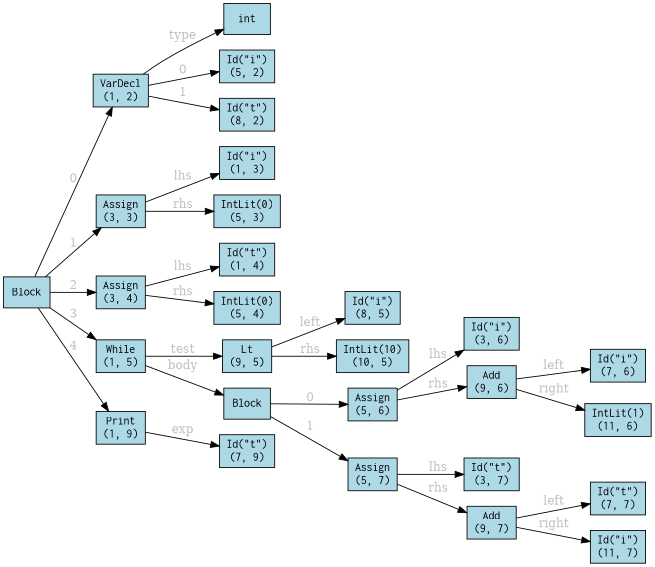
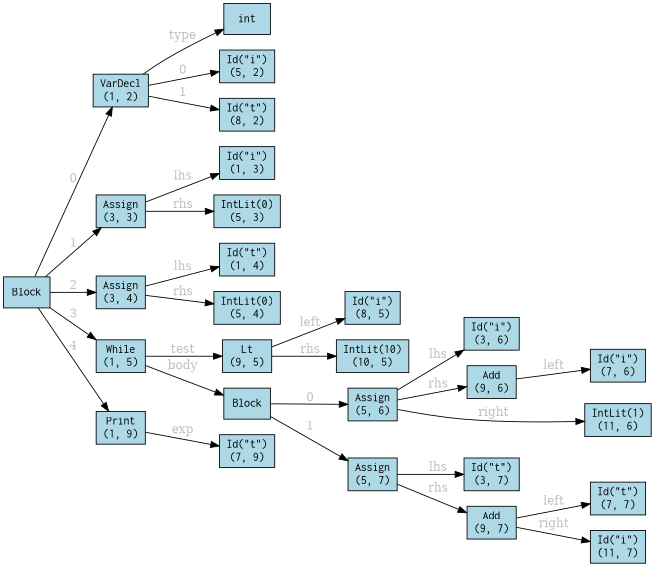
edge "Add (9, 6)" -> "IntLit(1) (11, 6)": now "Assign (5, 6)" -> "IntLit(1) (11, 6)"
